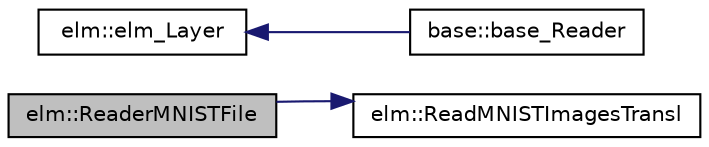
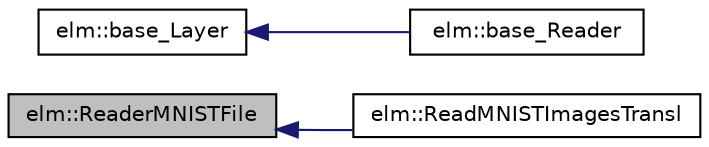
node "elm::elm_Layer": label "elm::elm_Layer" -> "elm::base_Layer"
node "base::base_Reader": label "base::base_Reader" -> "elm::base_Reader"
edge "elm::ReaderMNISTFile" -> "elm::ReadMNISTImagesTransl": reversed
